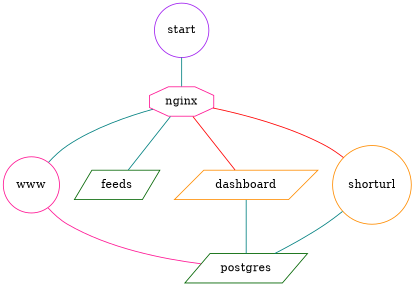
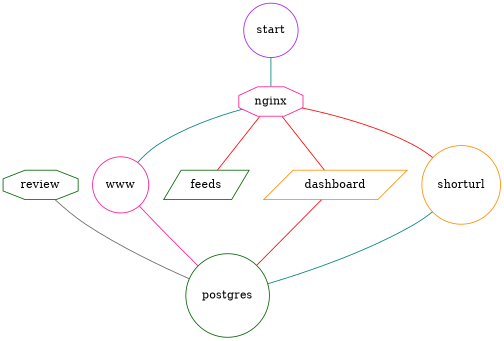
edge "nginx" -- "feeds": color teal -> red
node "review": added
edge "dashboard" -- "postgres": color teal -> red
node "postgres": shape parallelogram -> circle
